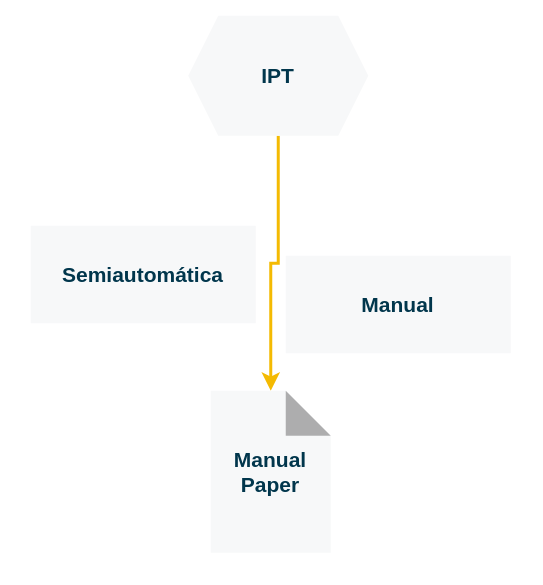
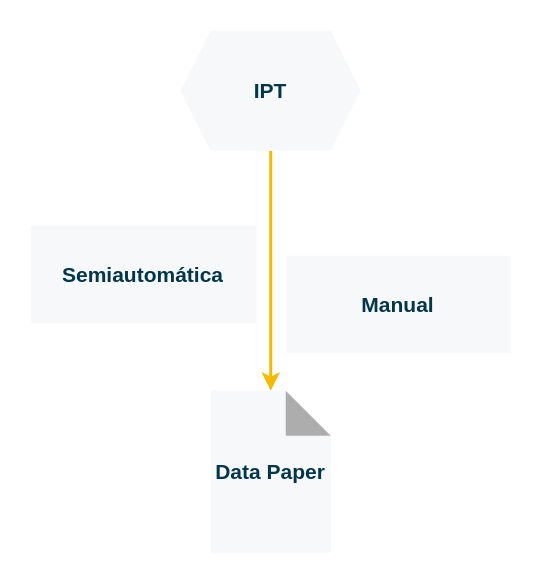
node "IPT": moved (278, 76) -> (271, 91)
node "Manual Paper": label "Manual Paper" -> "Data Paper"
